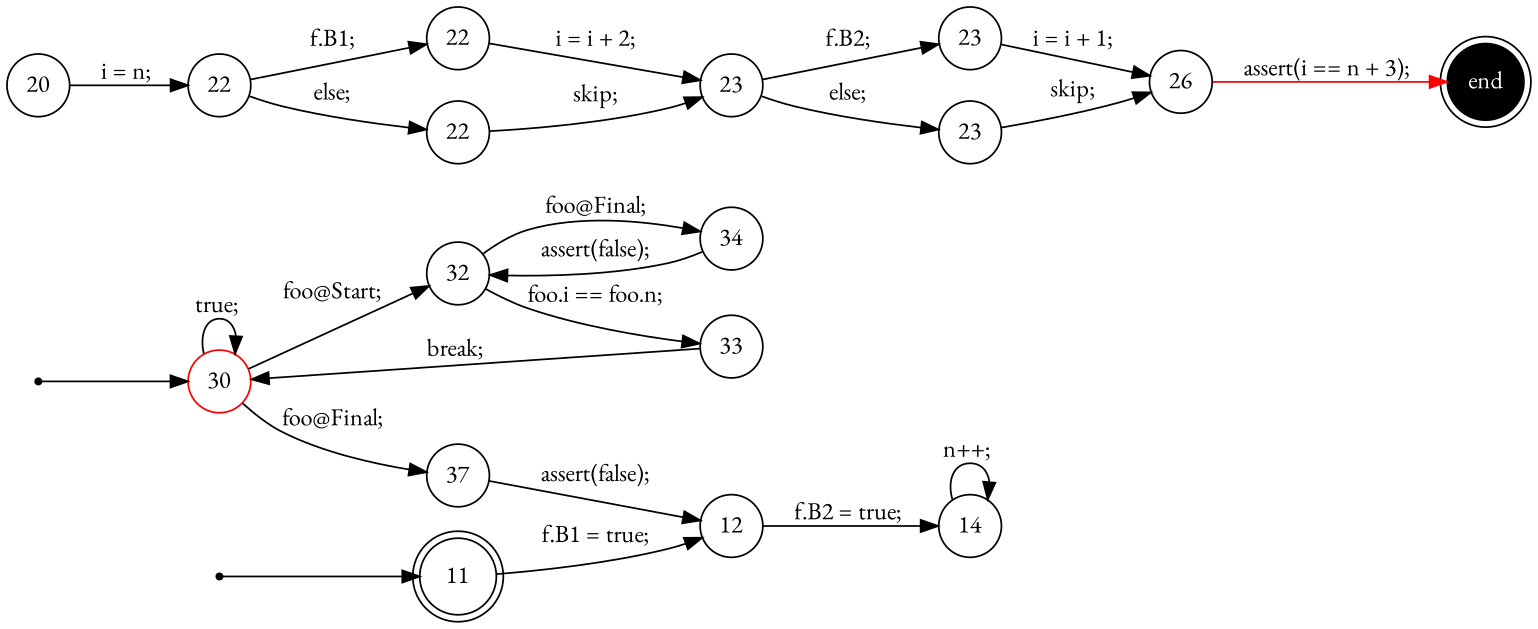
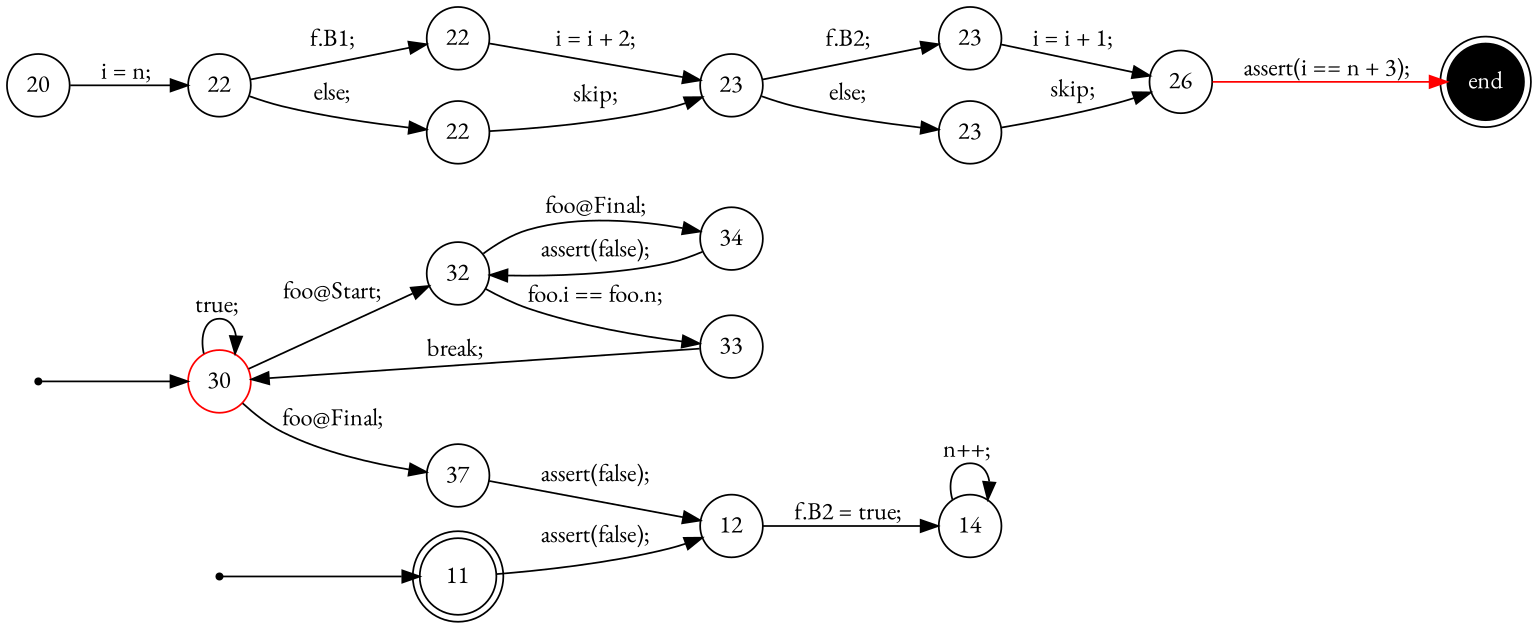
edge "11" -> "12": label "f.B1 = true; " -> "assert(false); "
